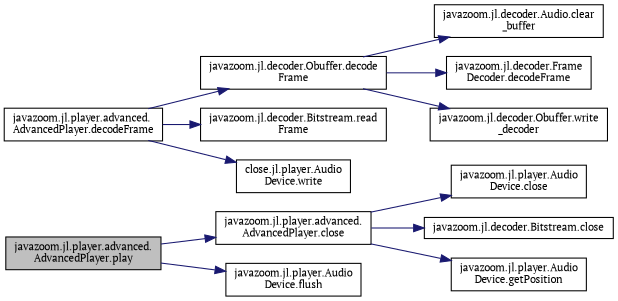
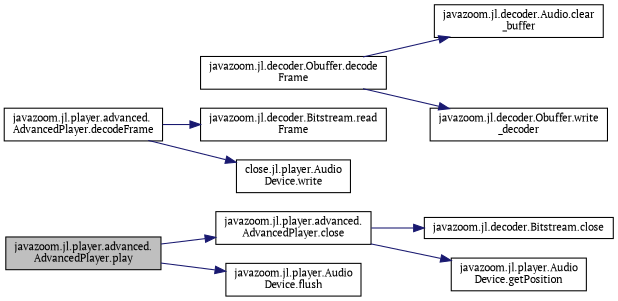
node "javazoom.jl.decoder.Frame Decoder.decodeFrame": removed
edge "javazoom.jl.player.advanced. AdvancedPlayer.decodeFrame" -> "javazoom.jl.decoder.Obuffer.decode Frame": removed
node "javazoom.jl.player.Audio Device.close": removed
